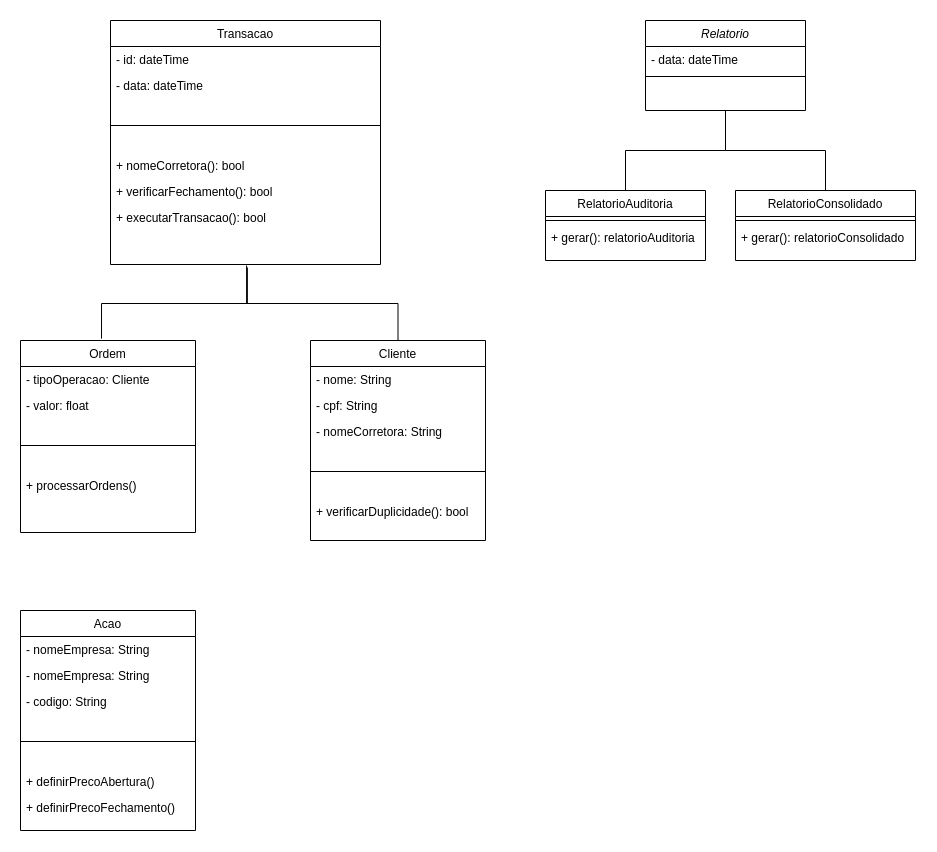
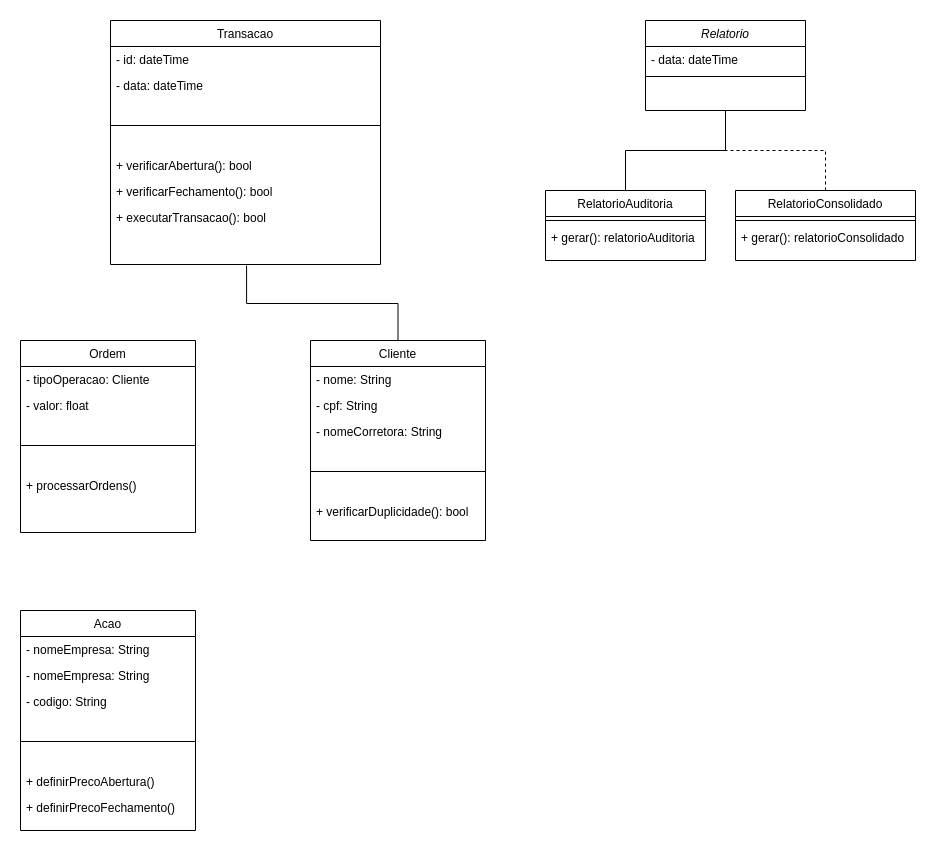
edge "Relatorio" -- "RelatorioConsolidado": style solid -> dashed
node "+ nomeCorretora(): bool": label "+ nomeCorretora(): bool" -> "+ verificarAbertura(): bool"
edge "+ executarTransacao(): bool" -- "Ordem": removed
